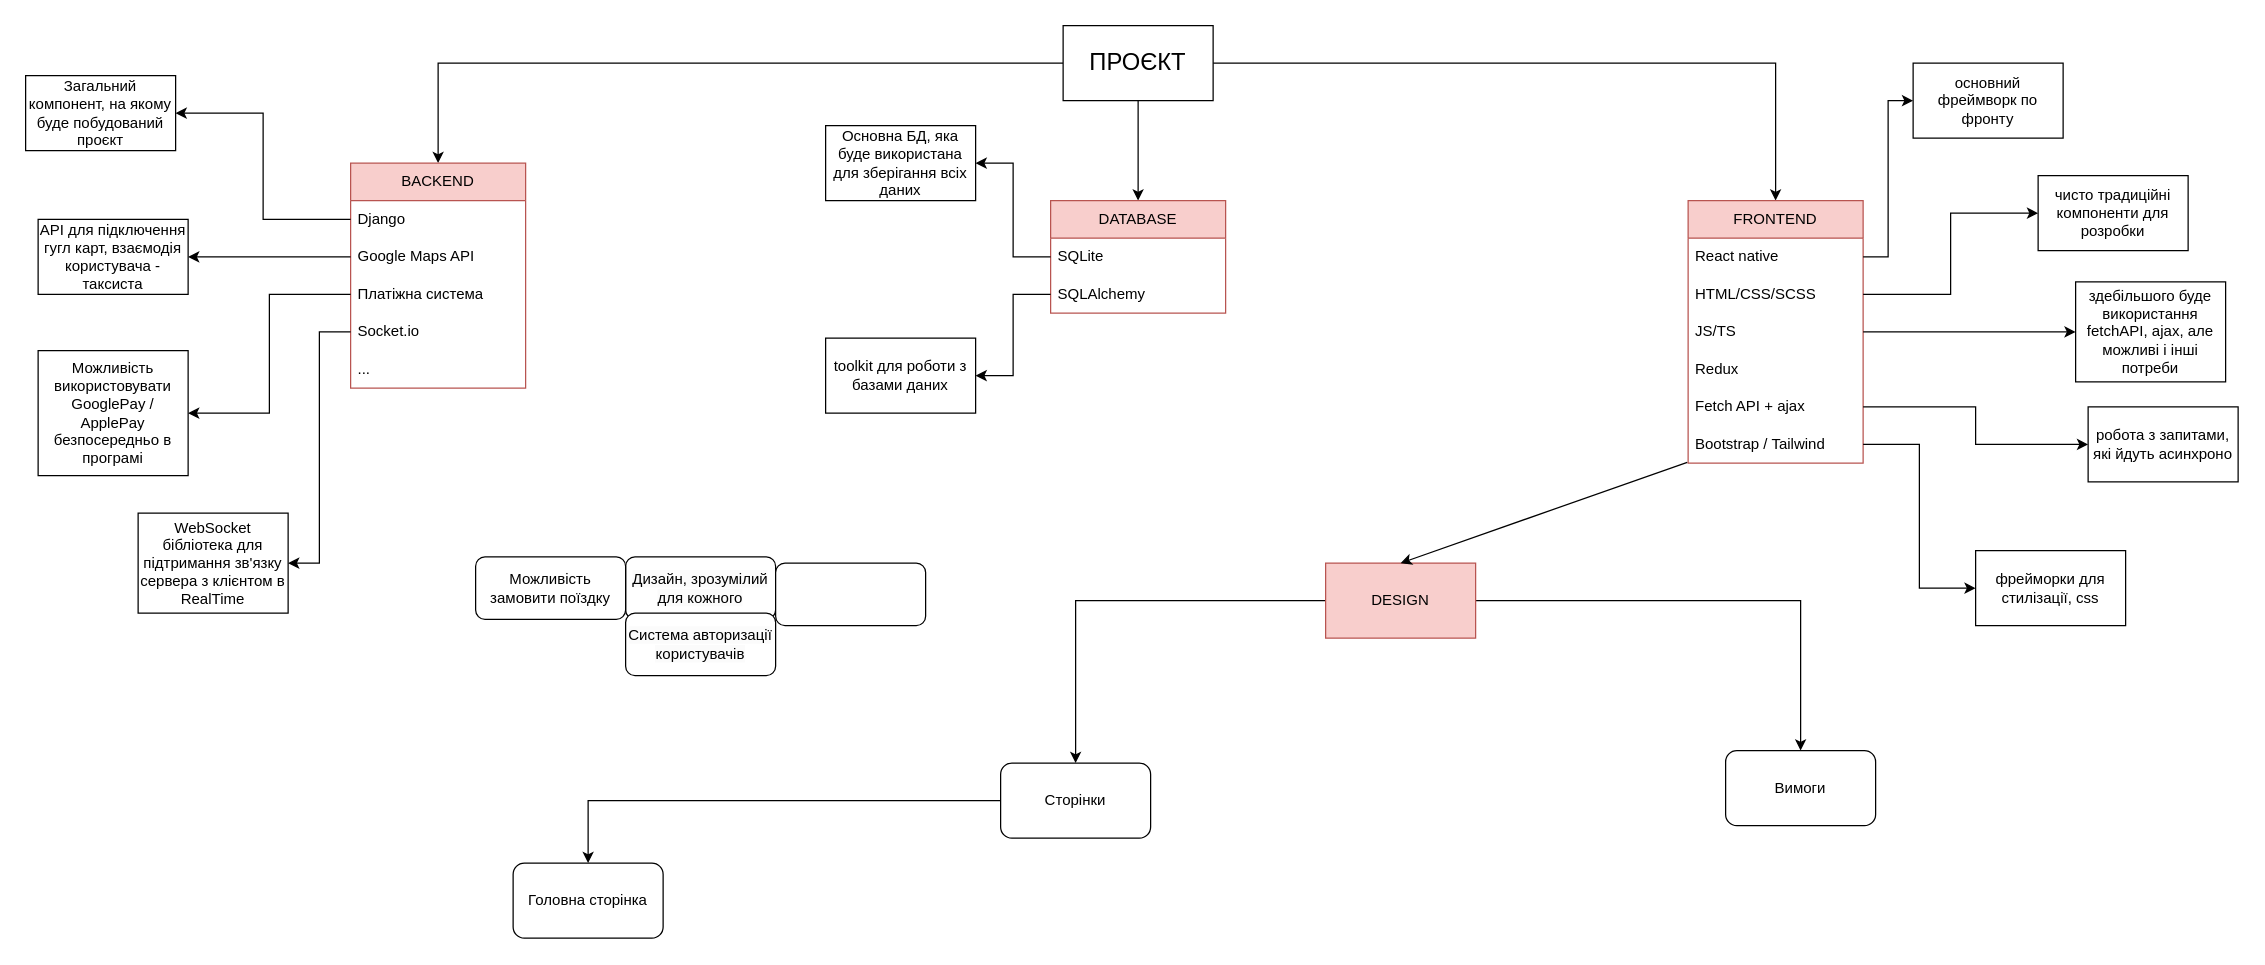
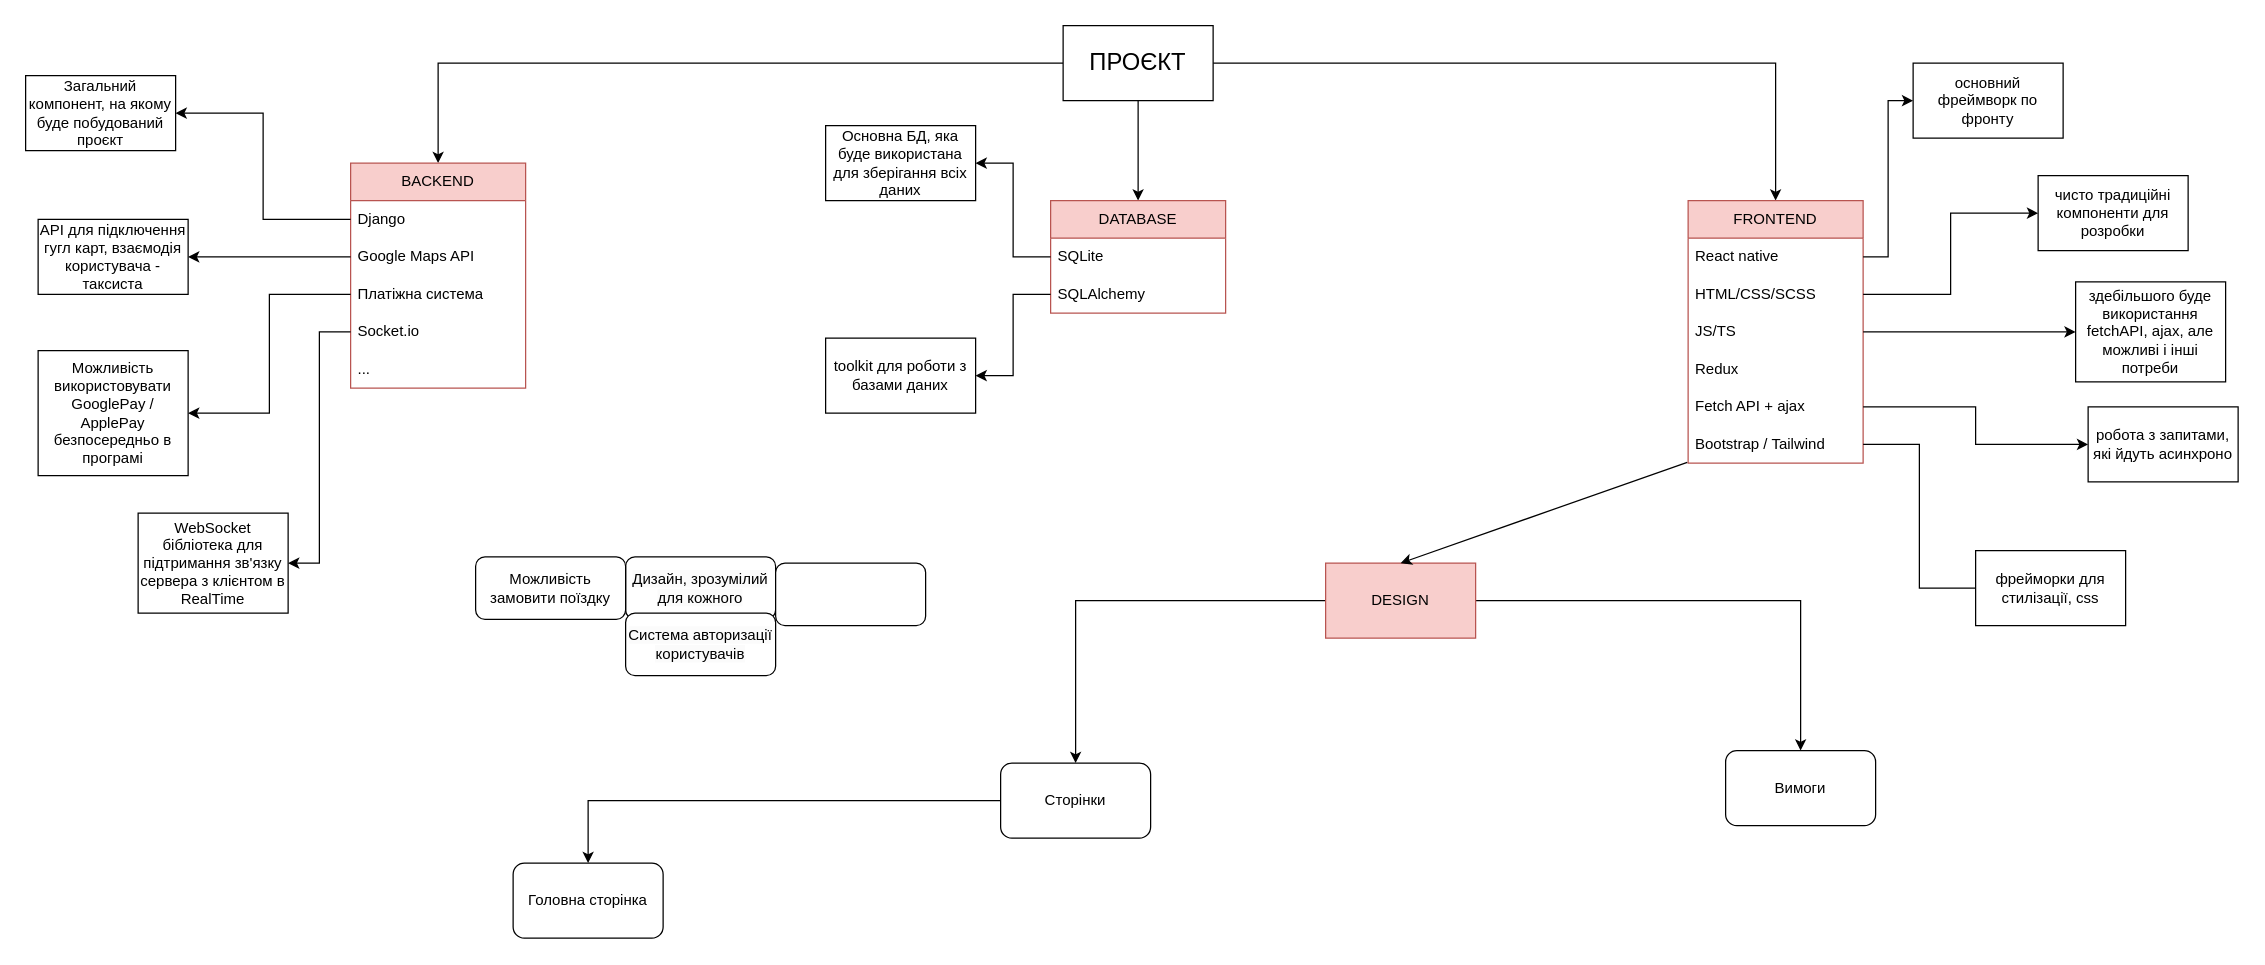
edge "Bootstrap / Tailwind" -> "фрейморки для стилізації, css": arrowhead classic -> none
